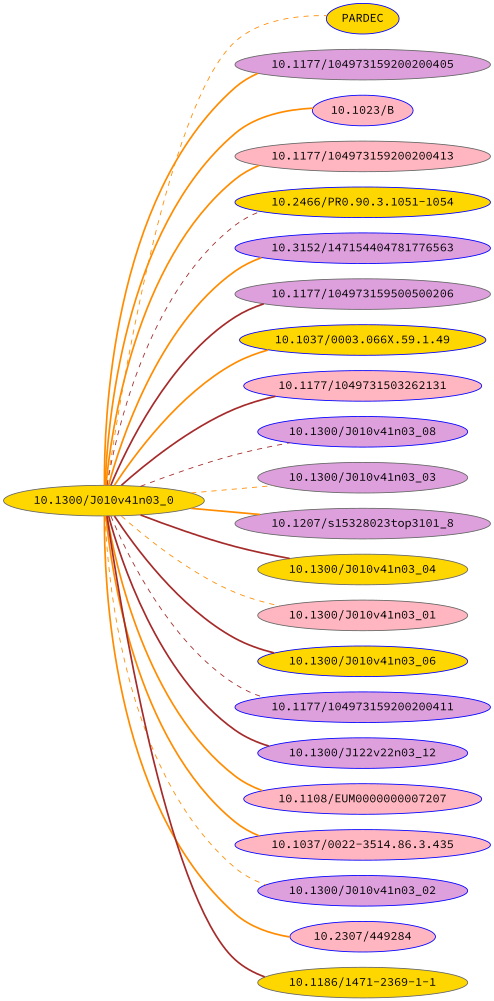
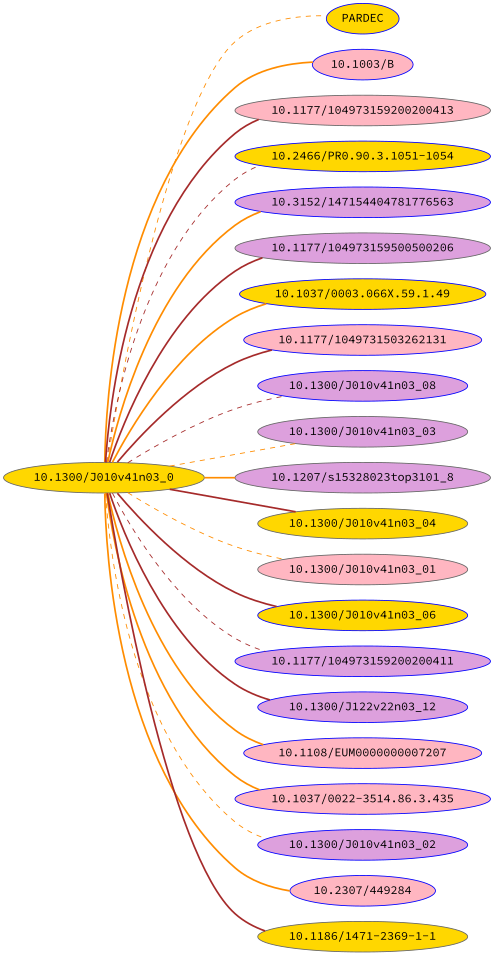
node "10.1177/104973159200200405": removed
node "10.1023/B": label "10.1023/B" -> "10.1003/B"
edge "10.1177/104973159200200413" -- "10.1300/J010v41n03_0": color darkorange -> brown
